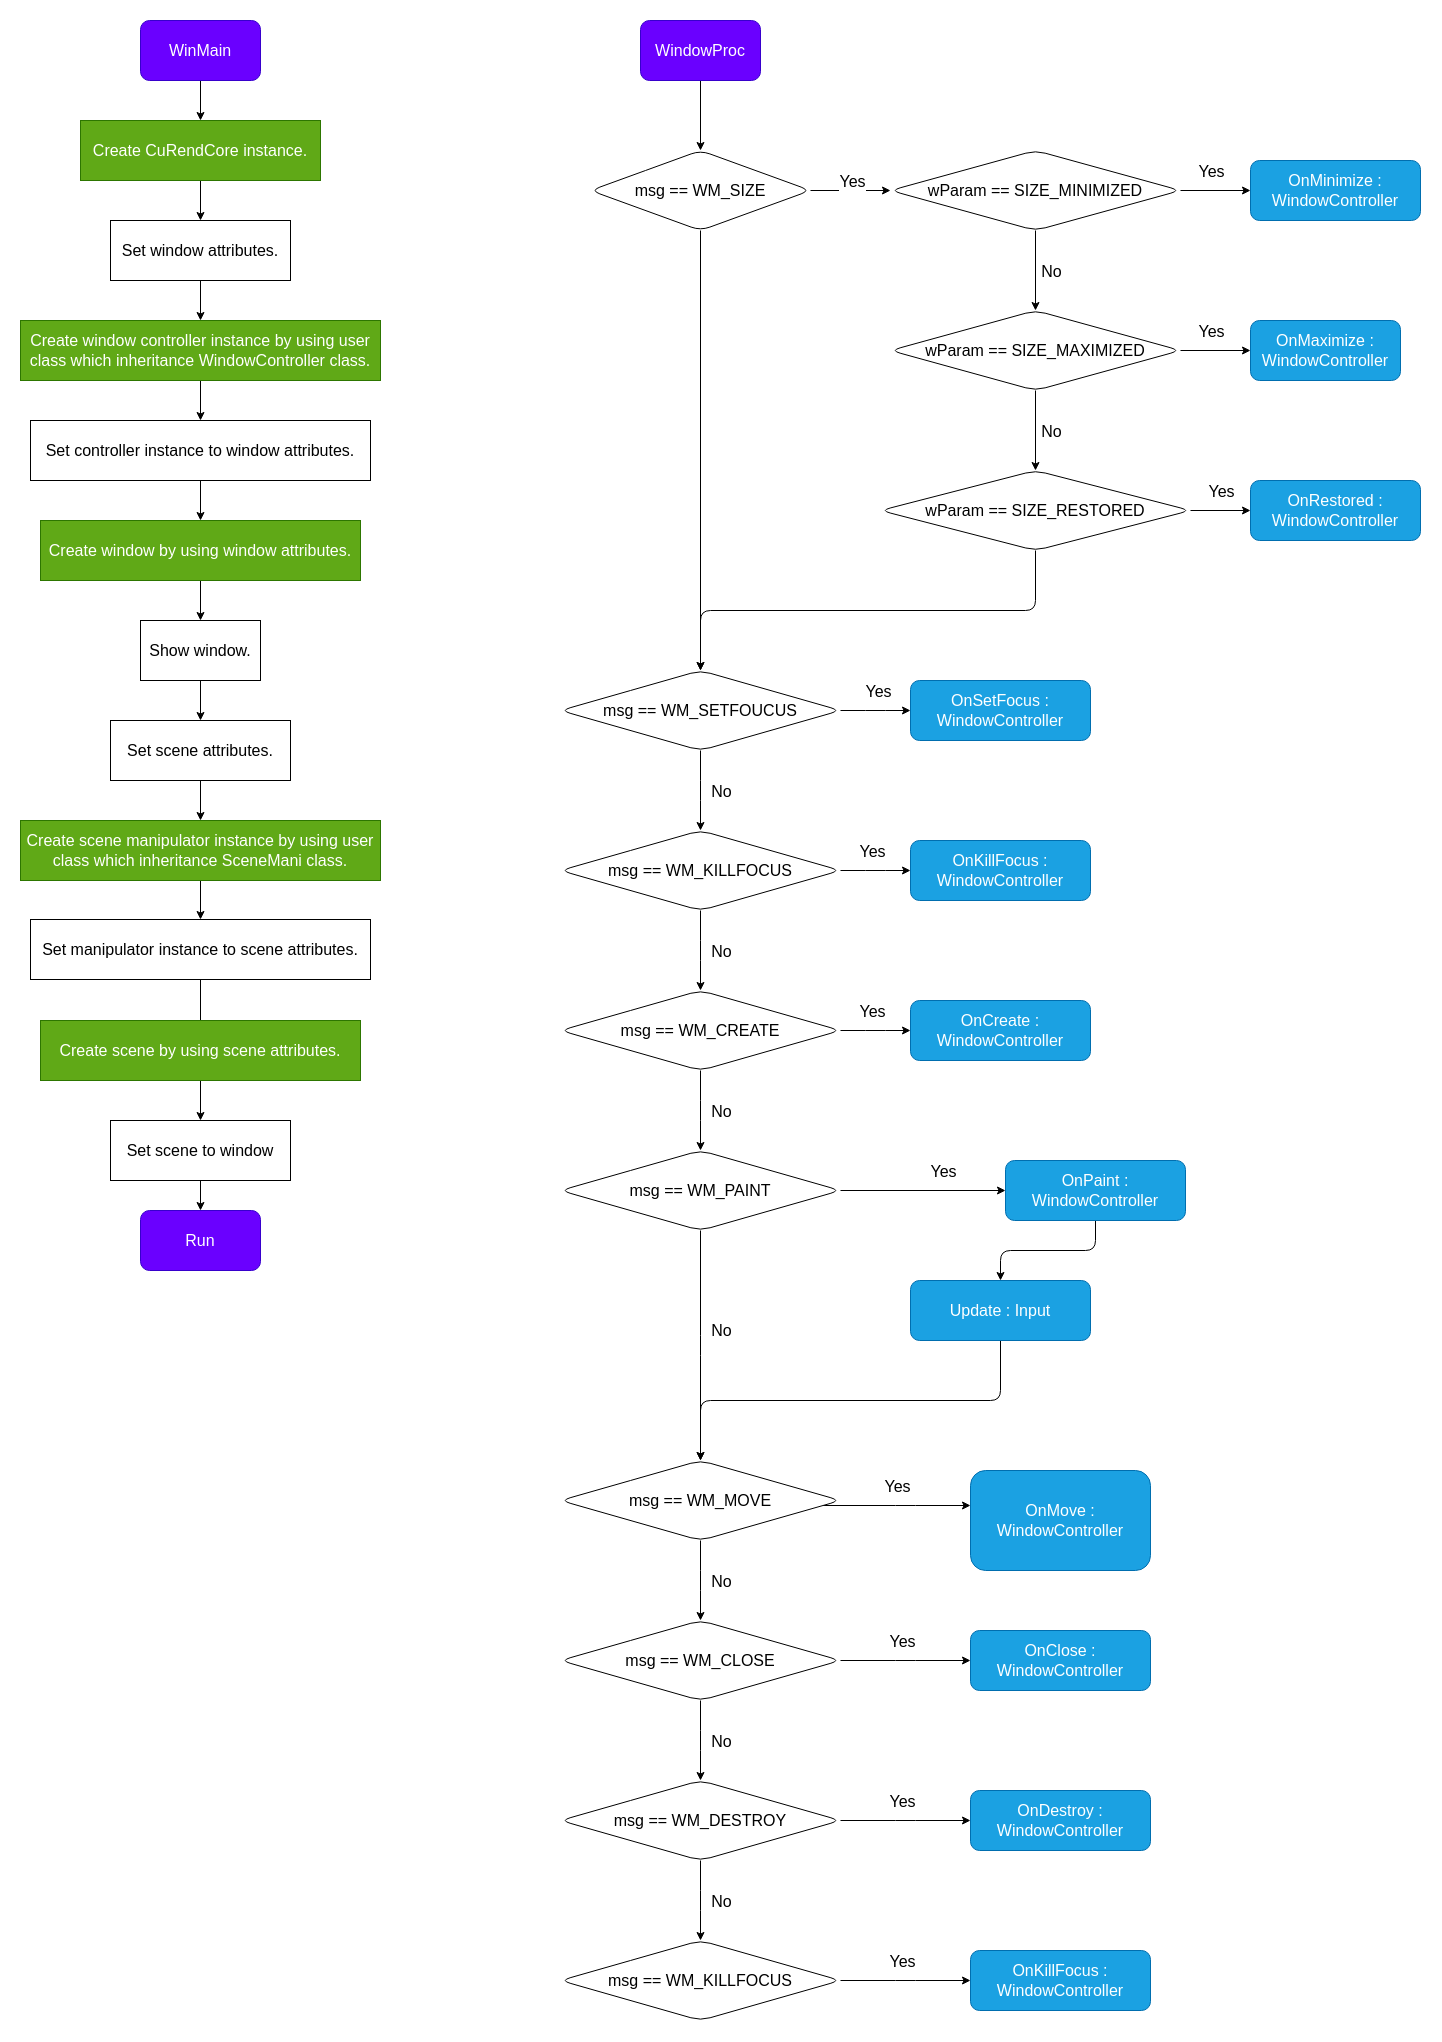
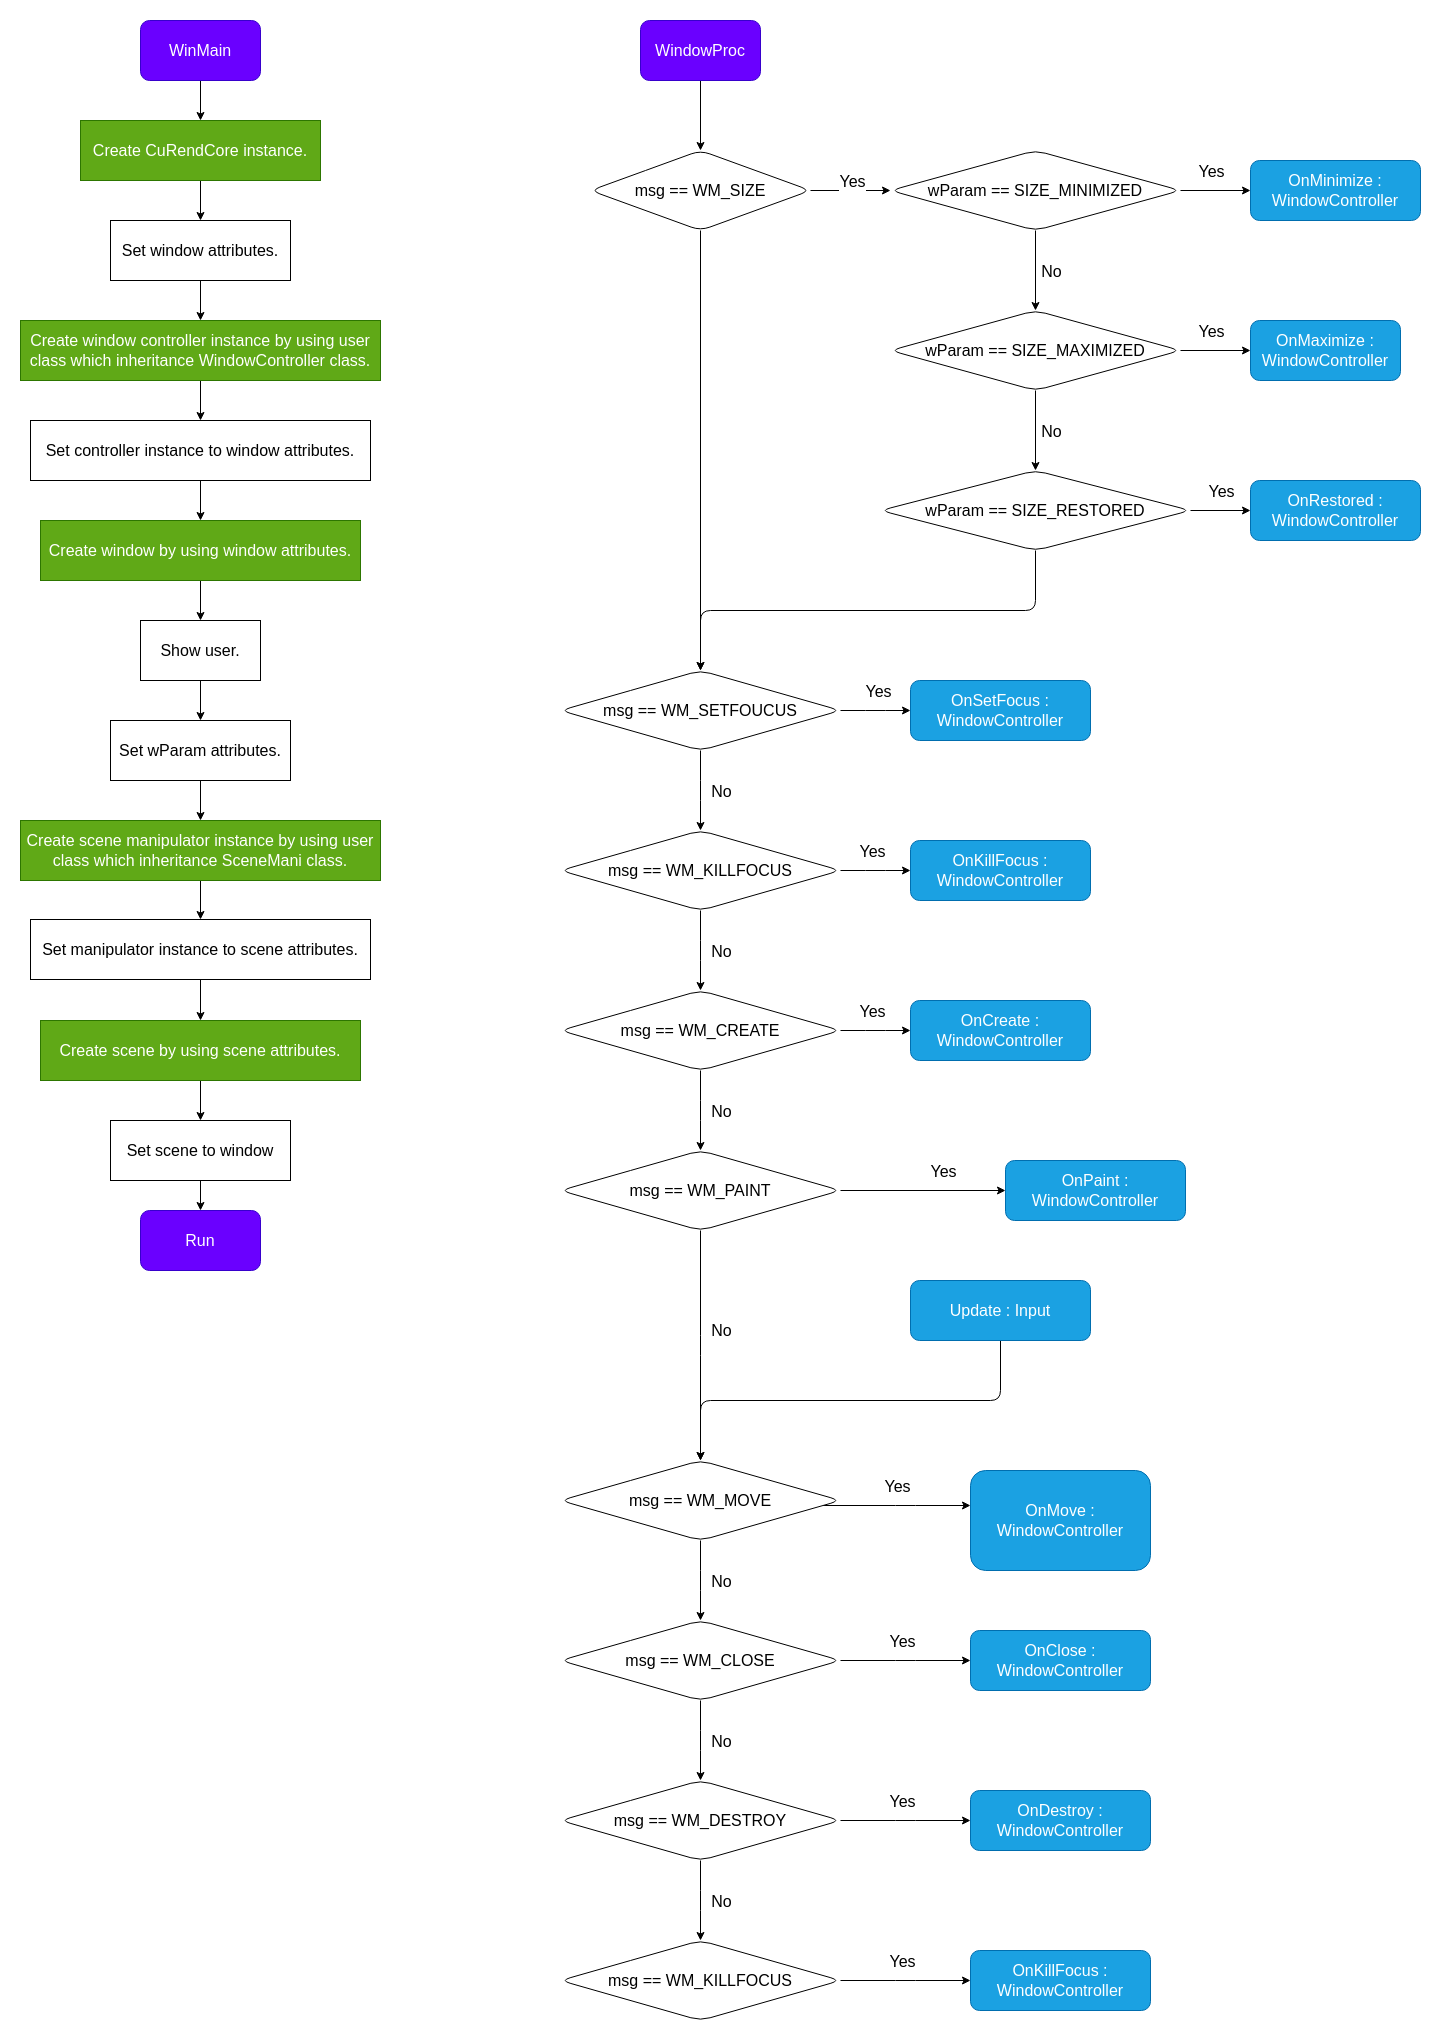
node "Show window.": label "Show window." -> "Show user."
node "Set scene attributes.": label "Set scene attributes." -> "Set wParam attributes."
edge "Set manipulator instance to scene attributes." -- "Create scene by using scene attributes.": arrowhead none -> classic
edge "OnPaint : WindowController" -> "Update : Input": removed
